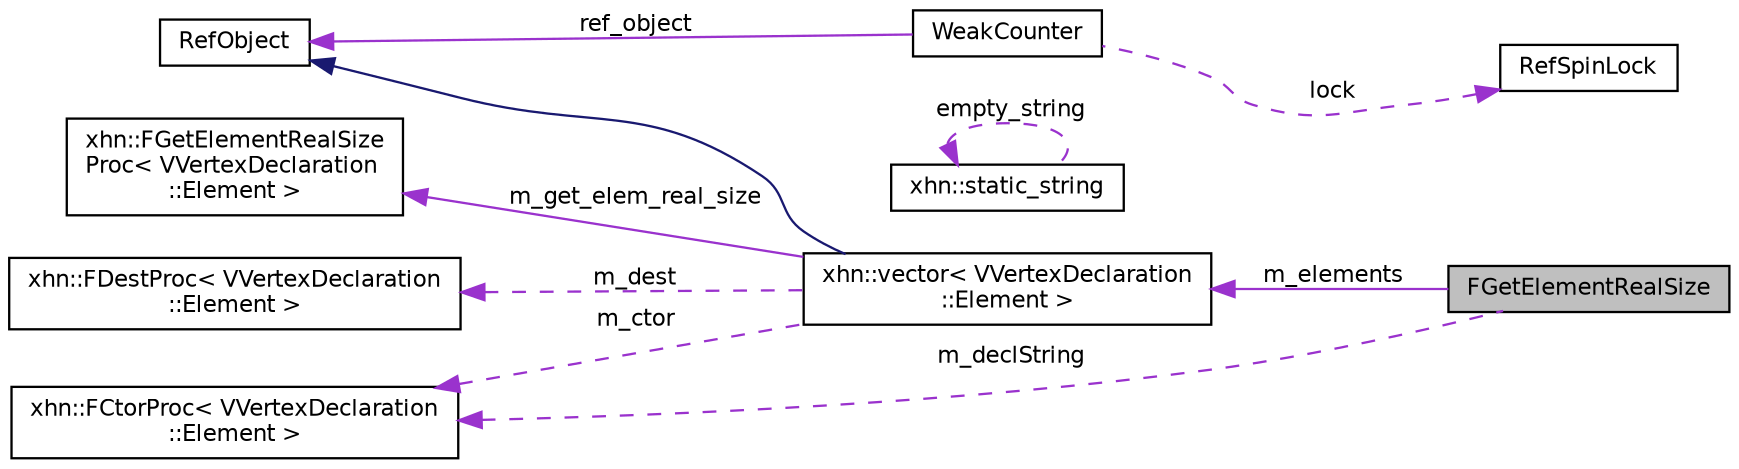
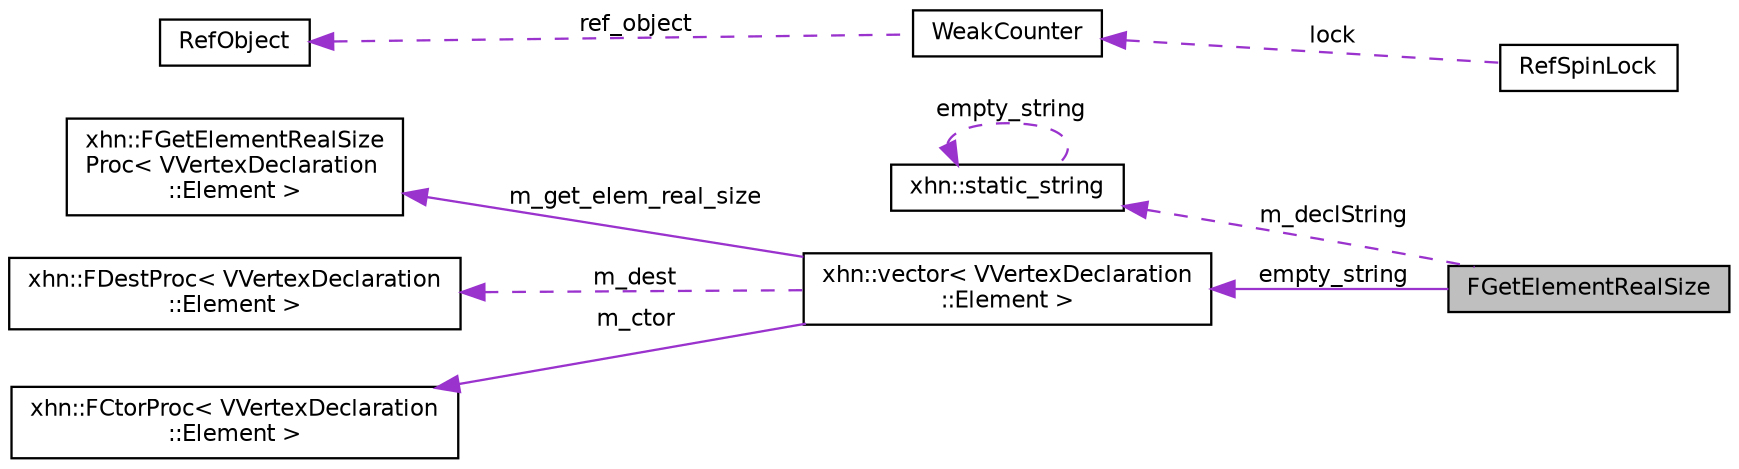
edge "WeakCounter" -> "RefObject": style solid -> dashed
edge "WeakCounter" -> "RefSpinLock": reversed
edge "xhn::vector< VVertexDeclaration ::Element >" -> "RefObject": removed
edge "FGetElementRealSize" -> "xhn::vector< VVertexDeclaration ::Element >": label " m_elements" -> " empty_string"
edge "xhn::vector< VVertexDeclaration ::Element >" -> "xhn::FCtorProc< VVertexDeclaration ::Element >": style dashed -> solid
edge "FGetElementRealSize" -> "xhn::FCtorProc< VVertexDeclaration ::Element >": now "FGetElementRealSize" -> "xhn::static_string"
